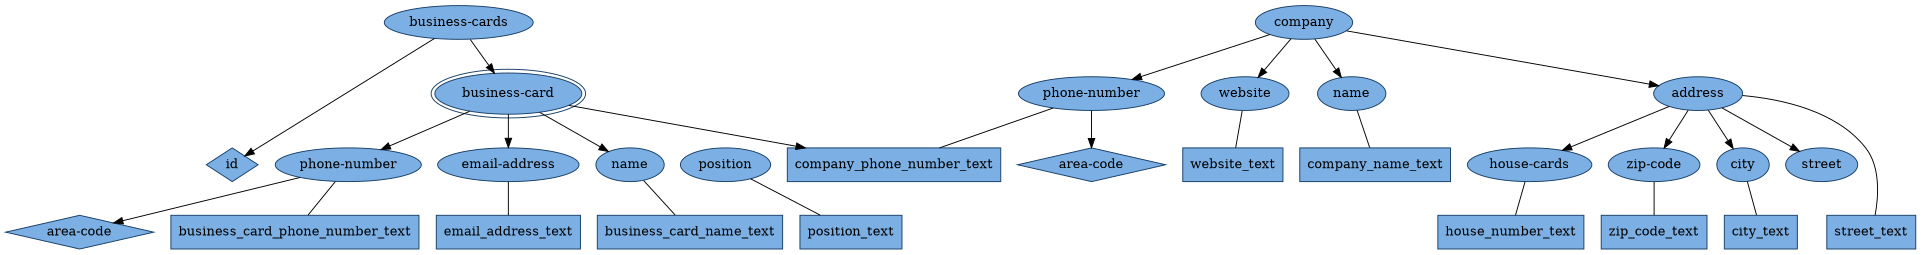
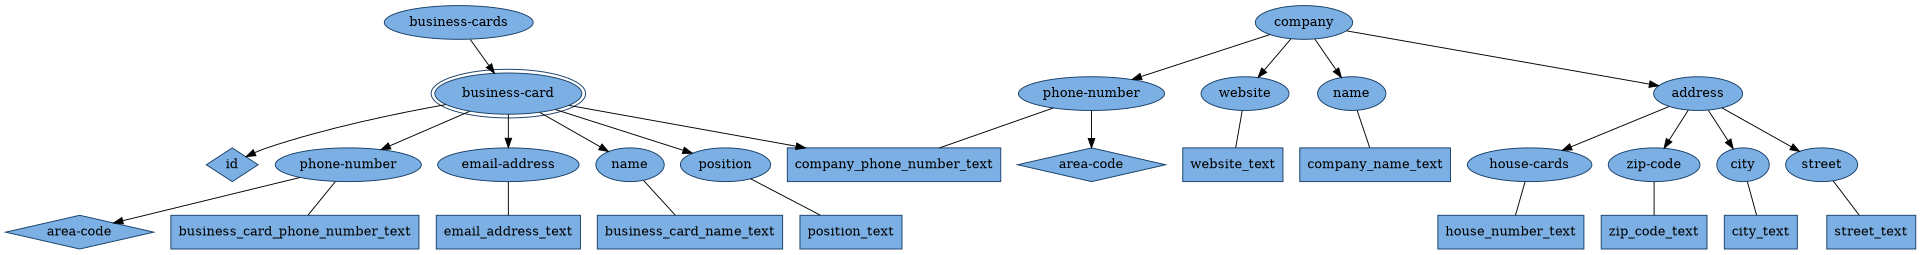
edge "business-cards" -> "id": now "business-card" -> "id"
edge "address" -- "street_text": now "street" -- "street_text"
edge "business-card" -> "position": added
